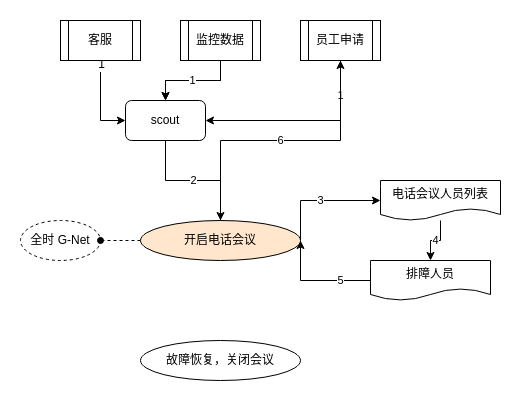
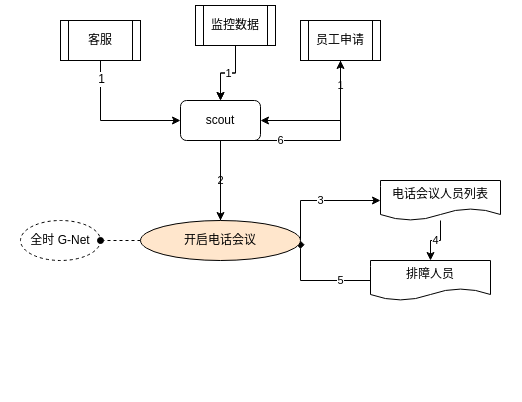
node "监控数据": moved (221, 41) -> (236, 26)
node "scout": moved (166, 121) -> (221, 121)
edge "排障人员" -> "开启电话会议": arrowhead classic -> diamond
node "故障恢复，关闭会议": removed
